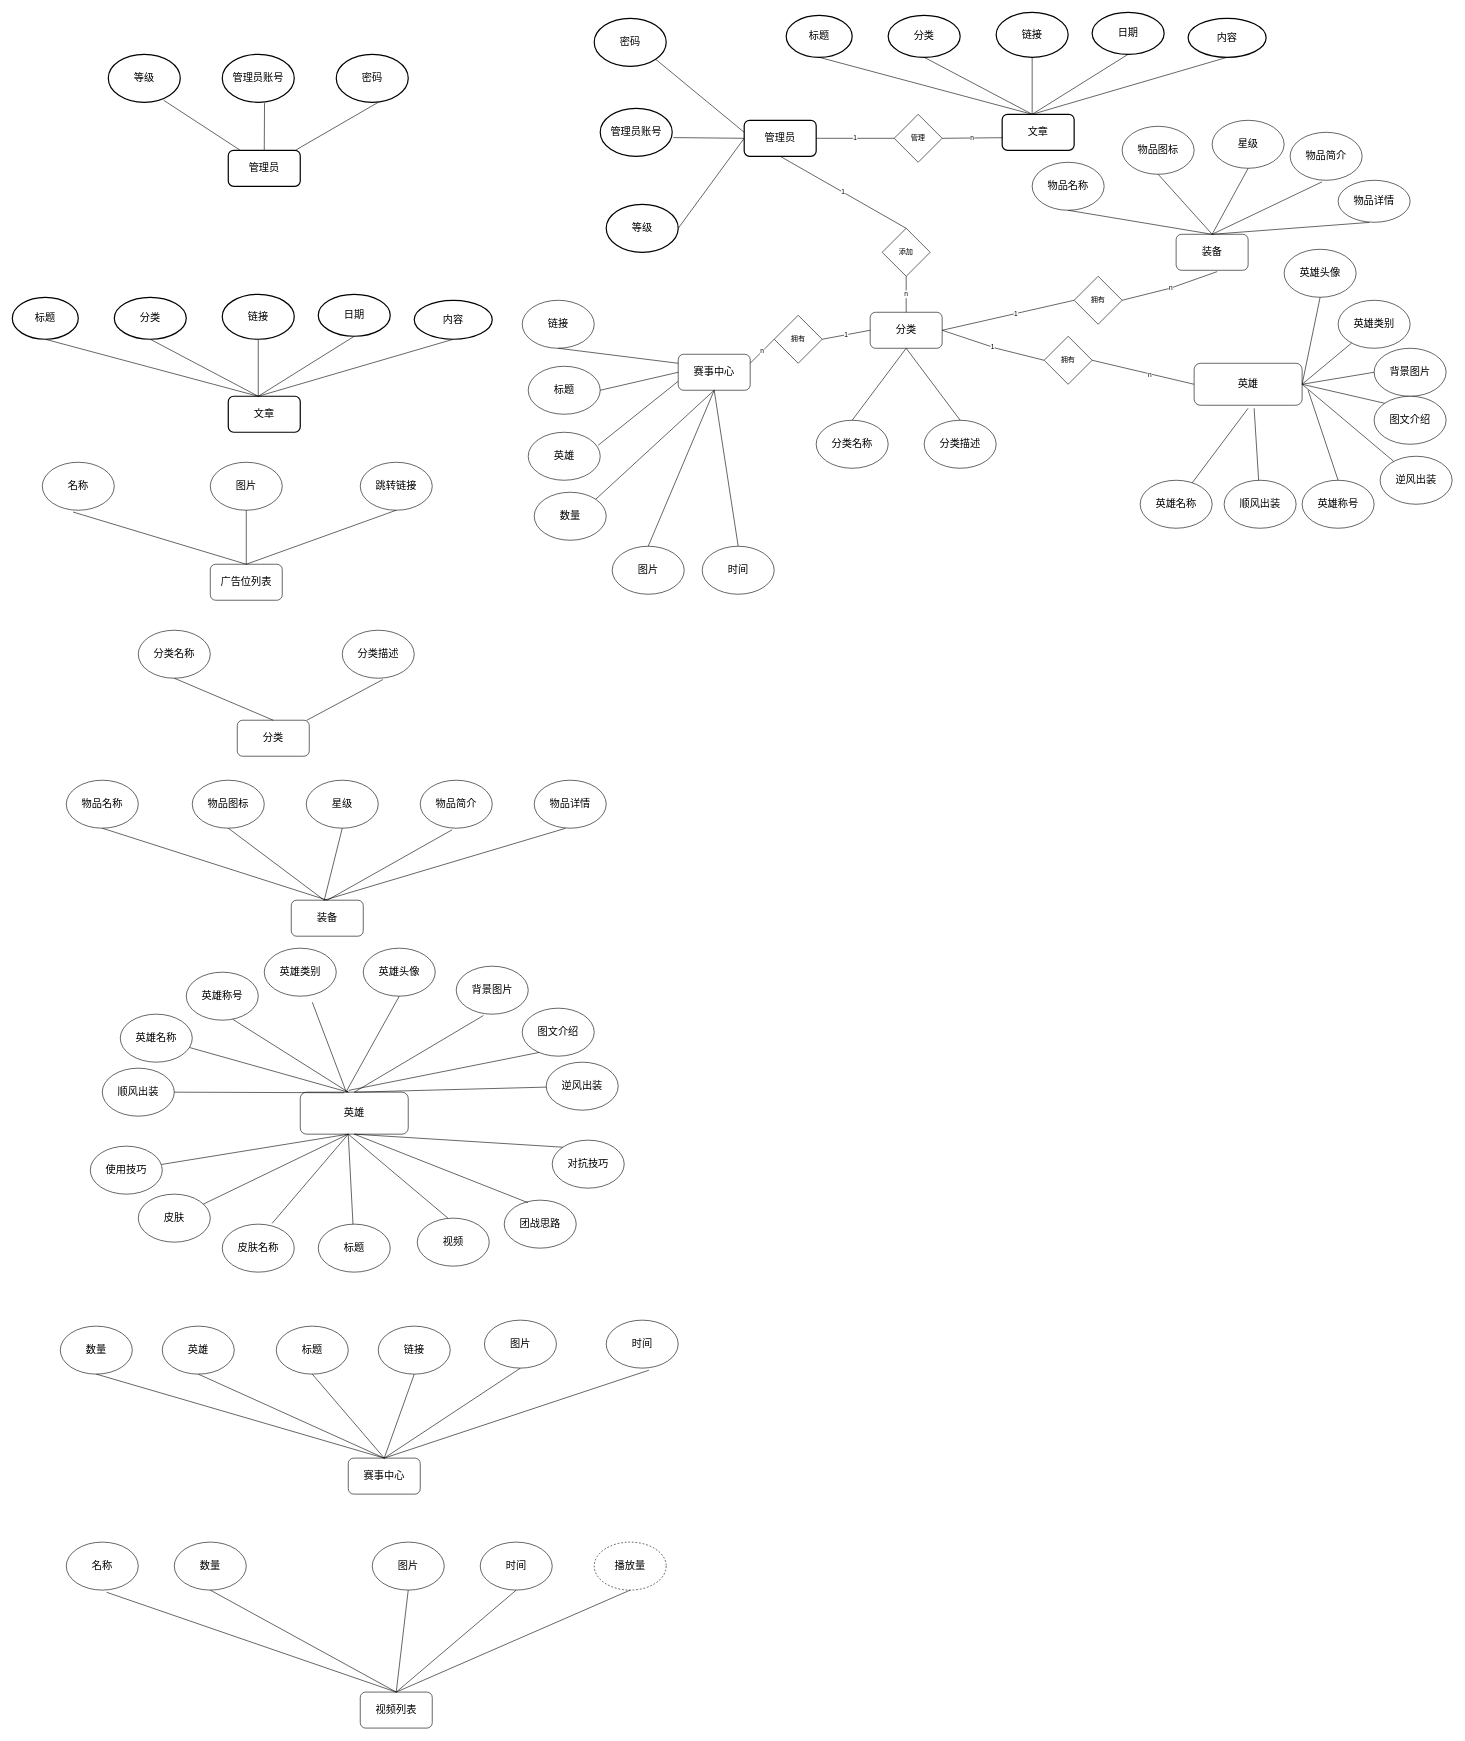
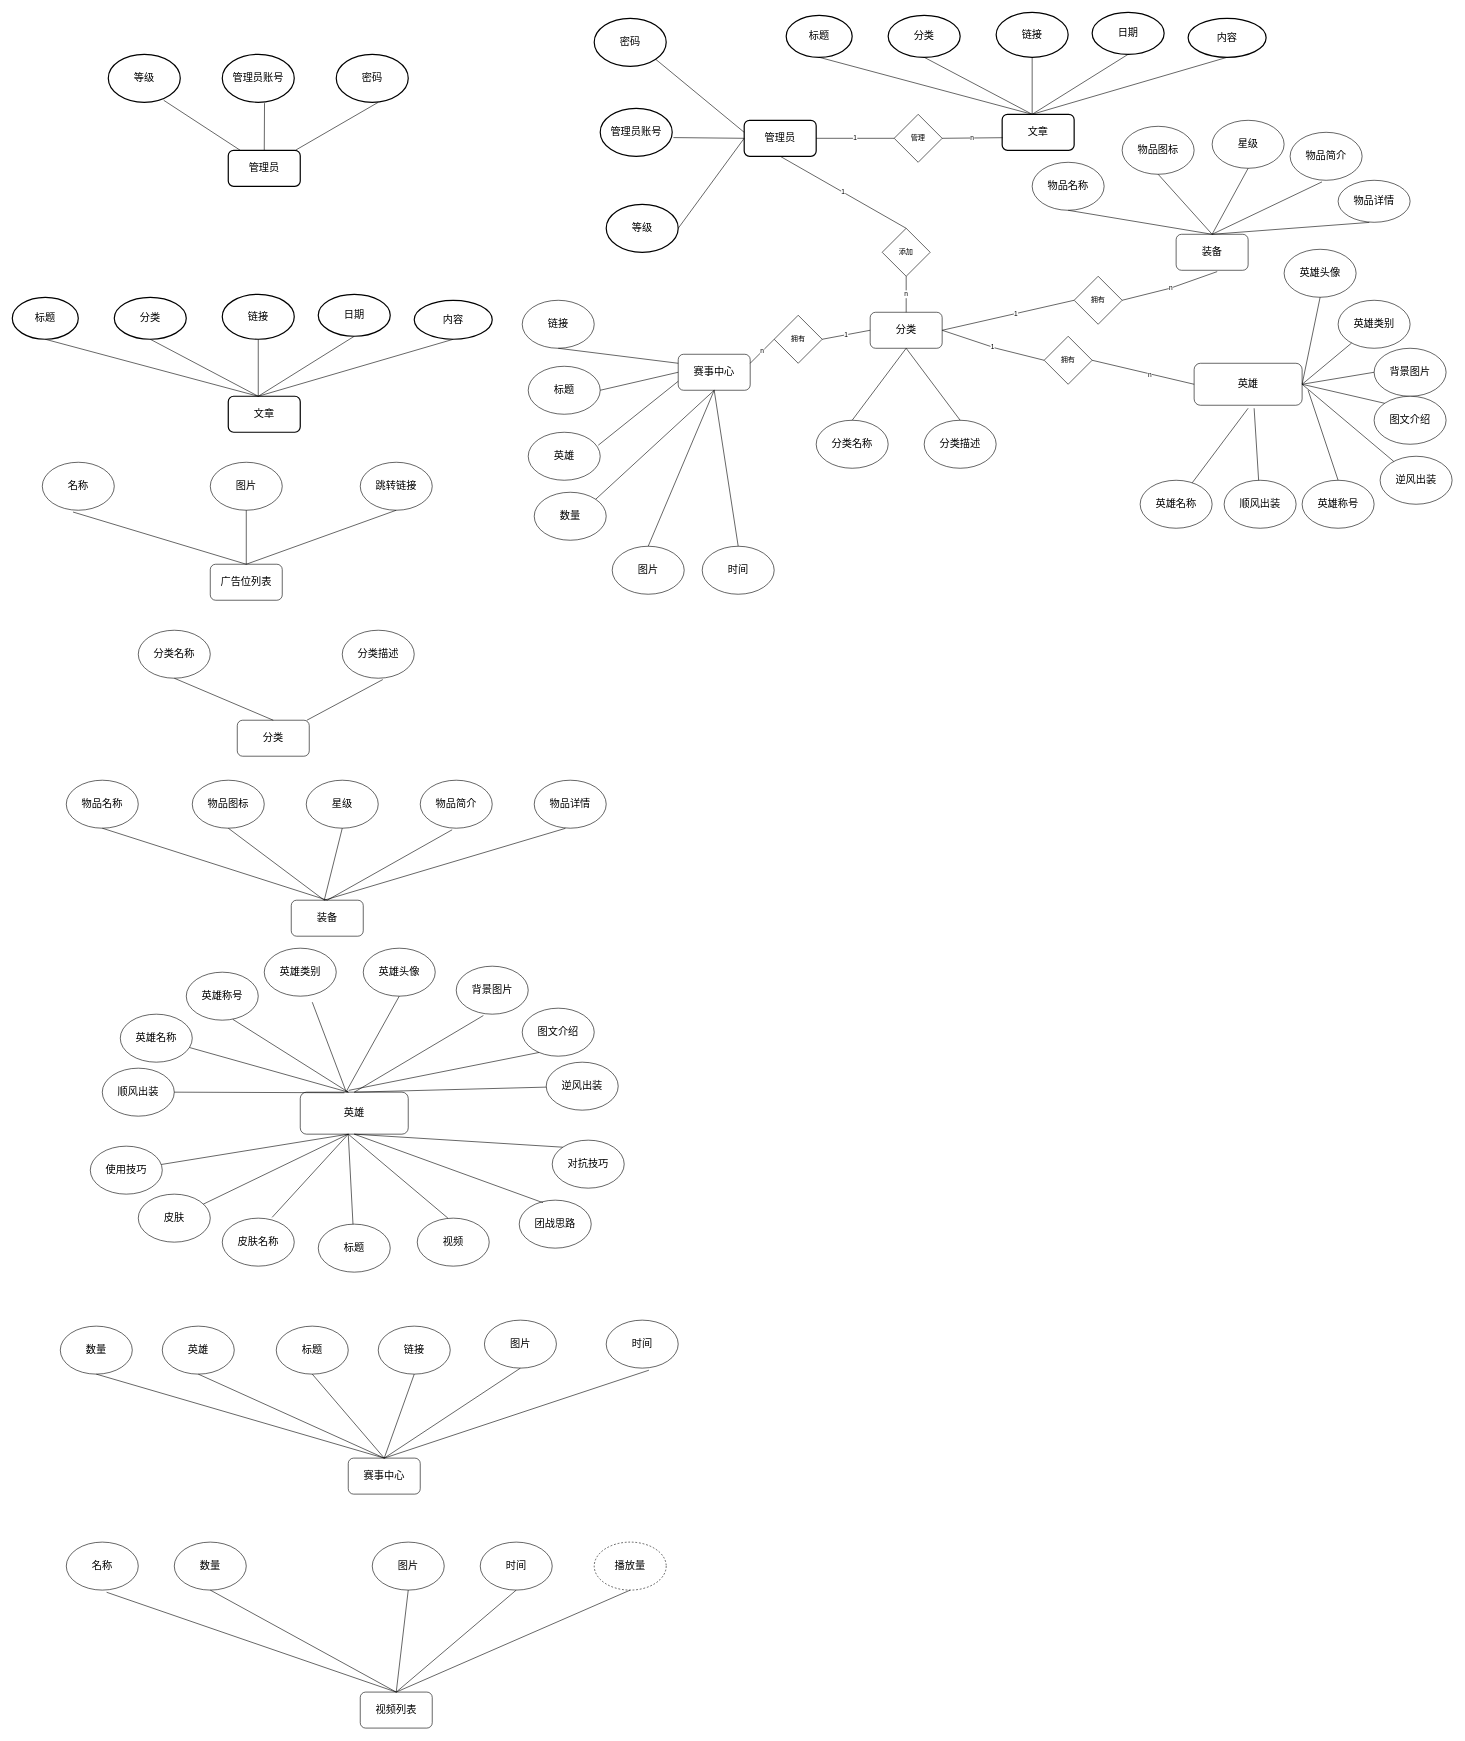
node "团战思路": moved (540, 1224) -> (555, 1224)
node "皮肤名称": moved (258, 1248) -> (258, 1242)
